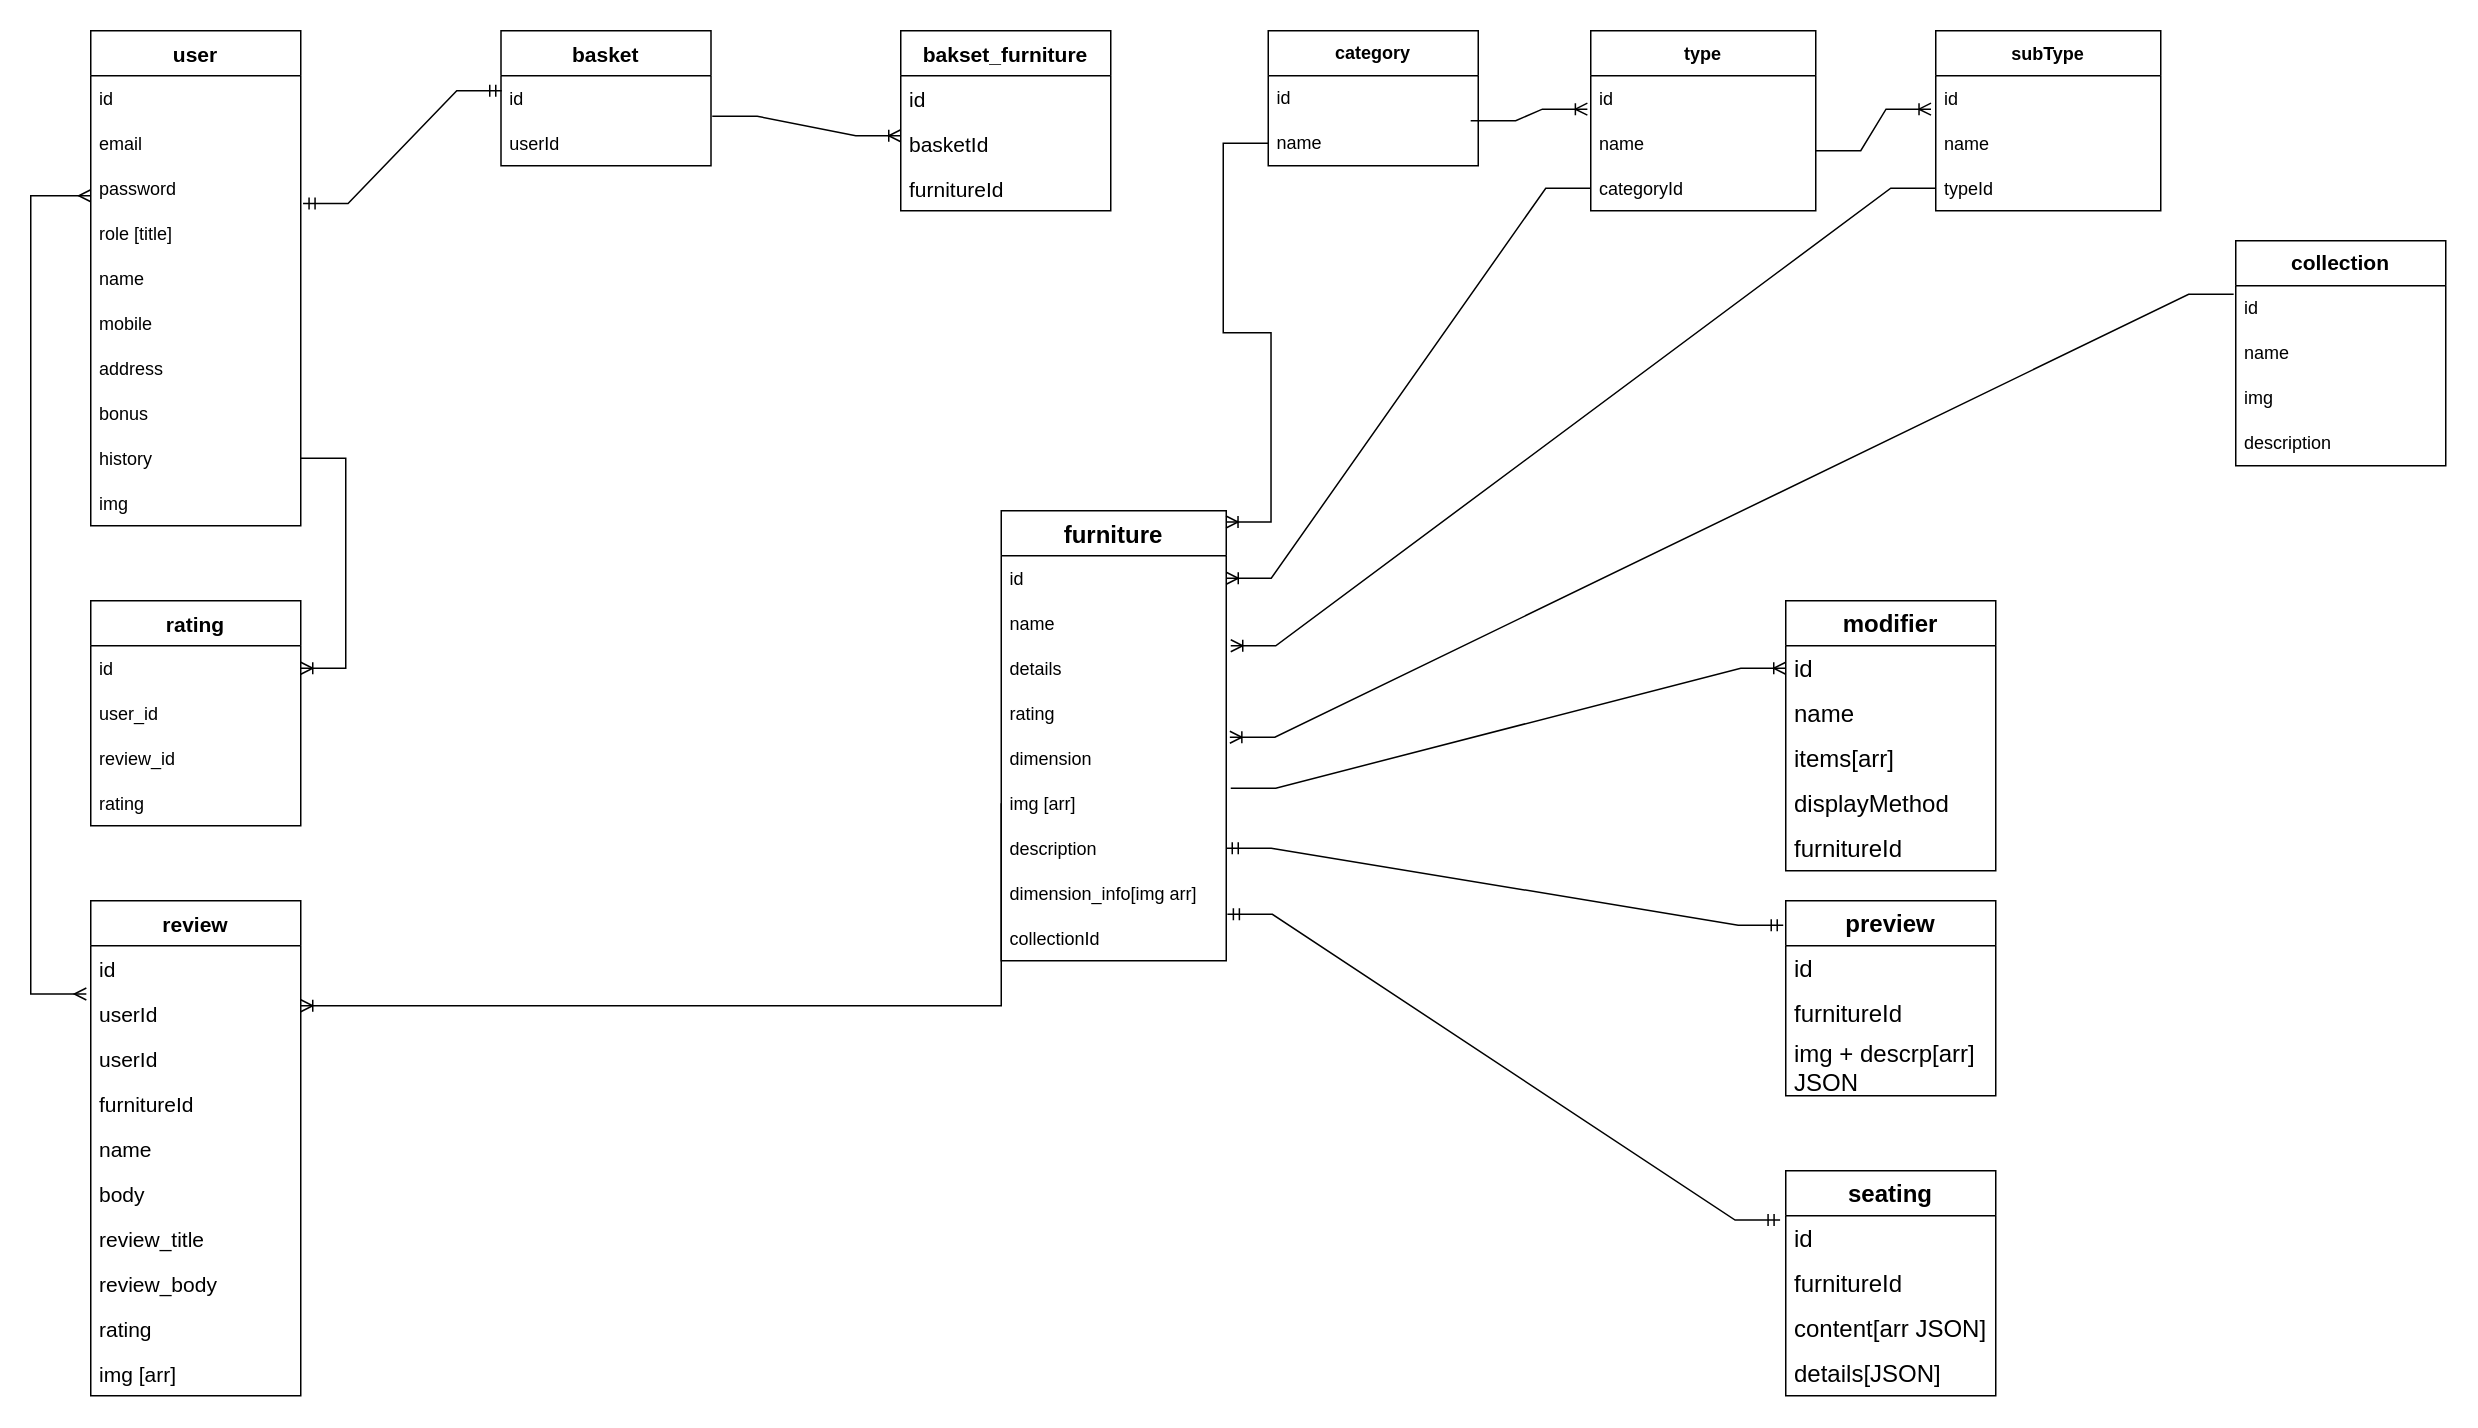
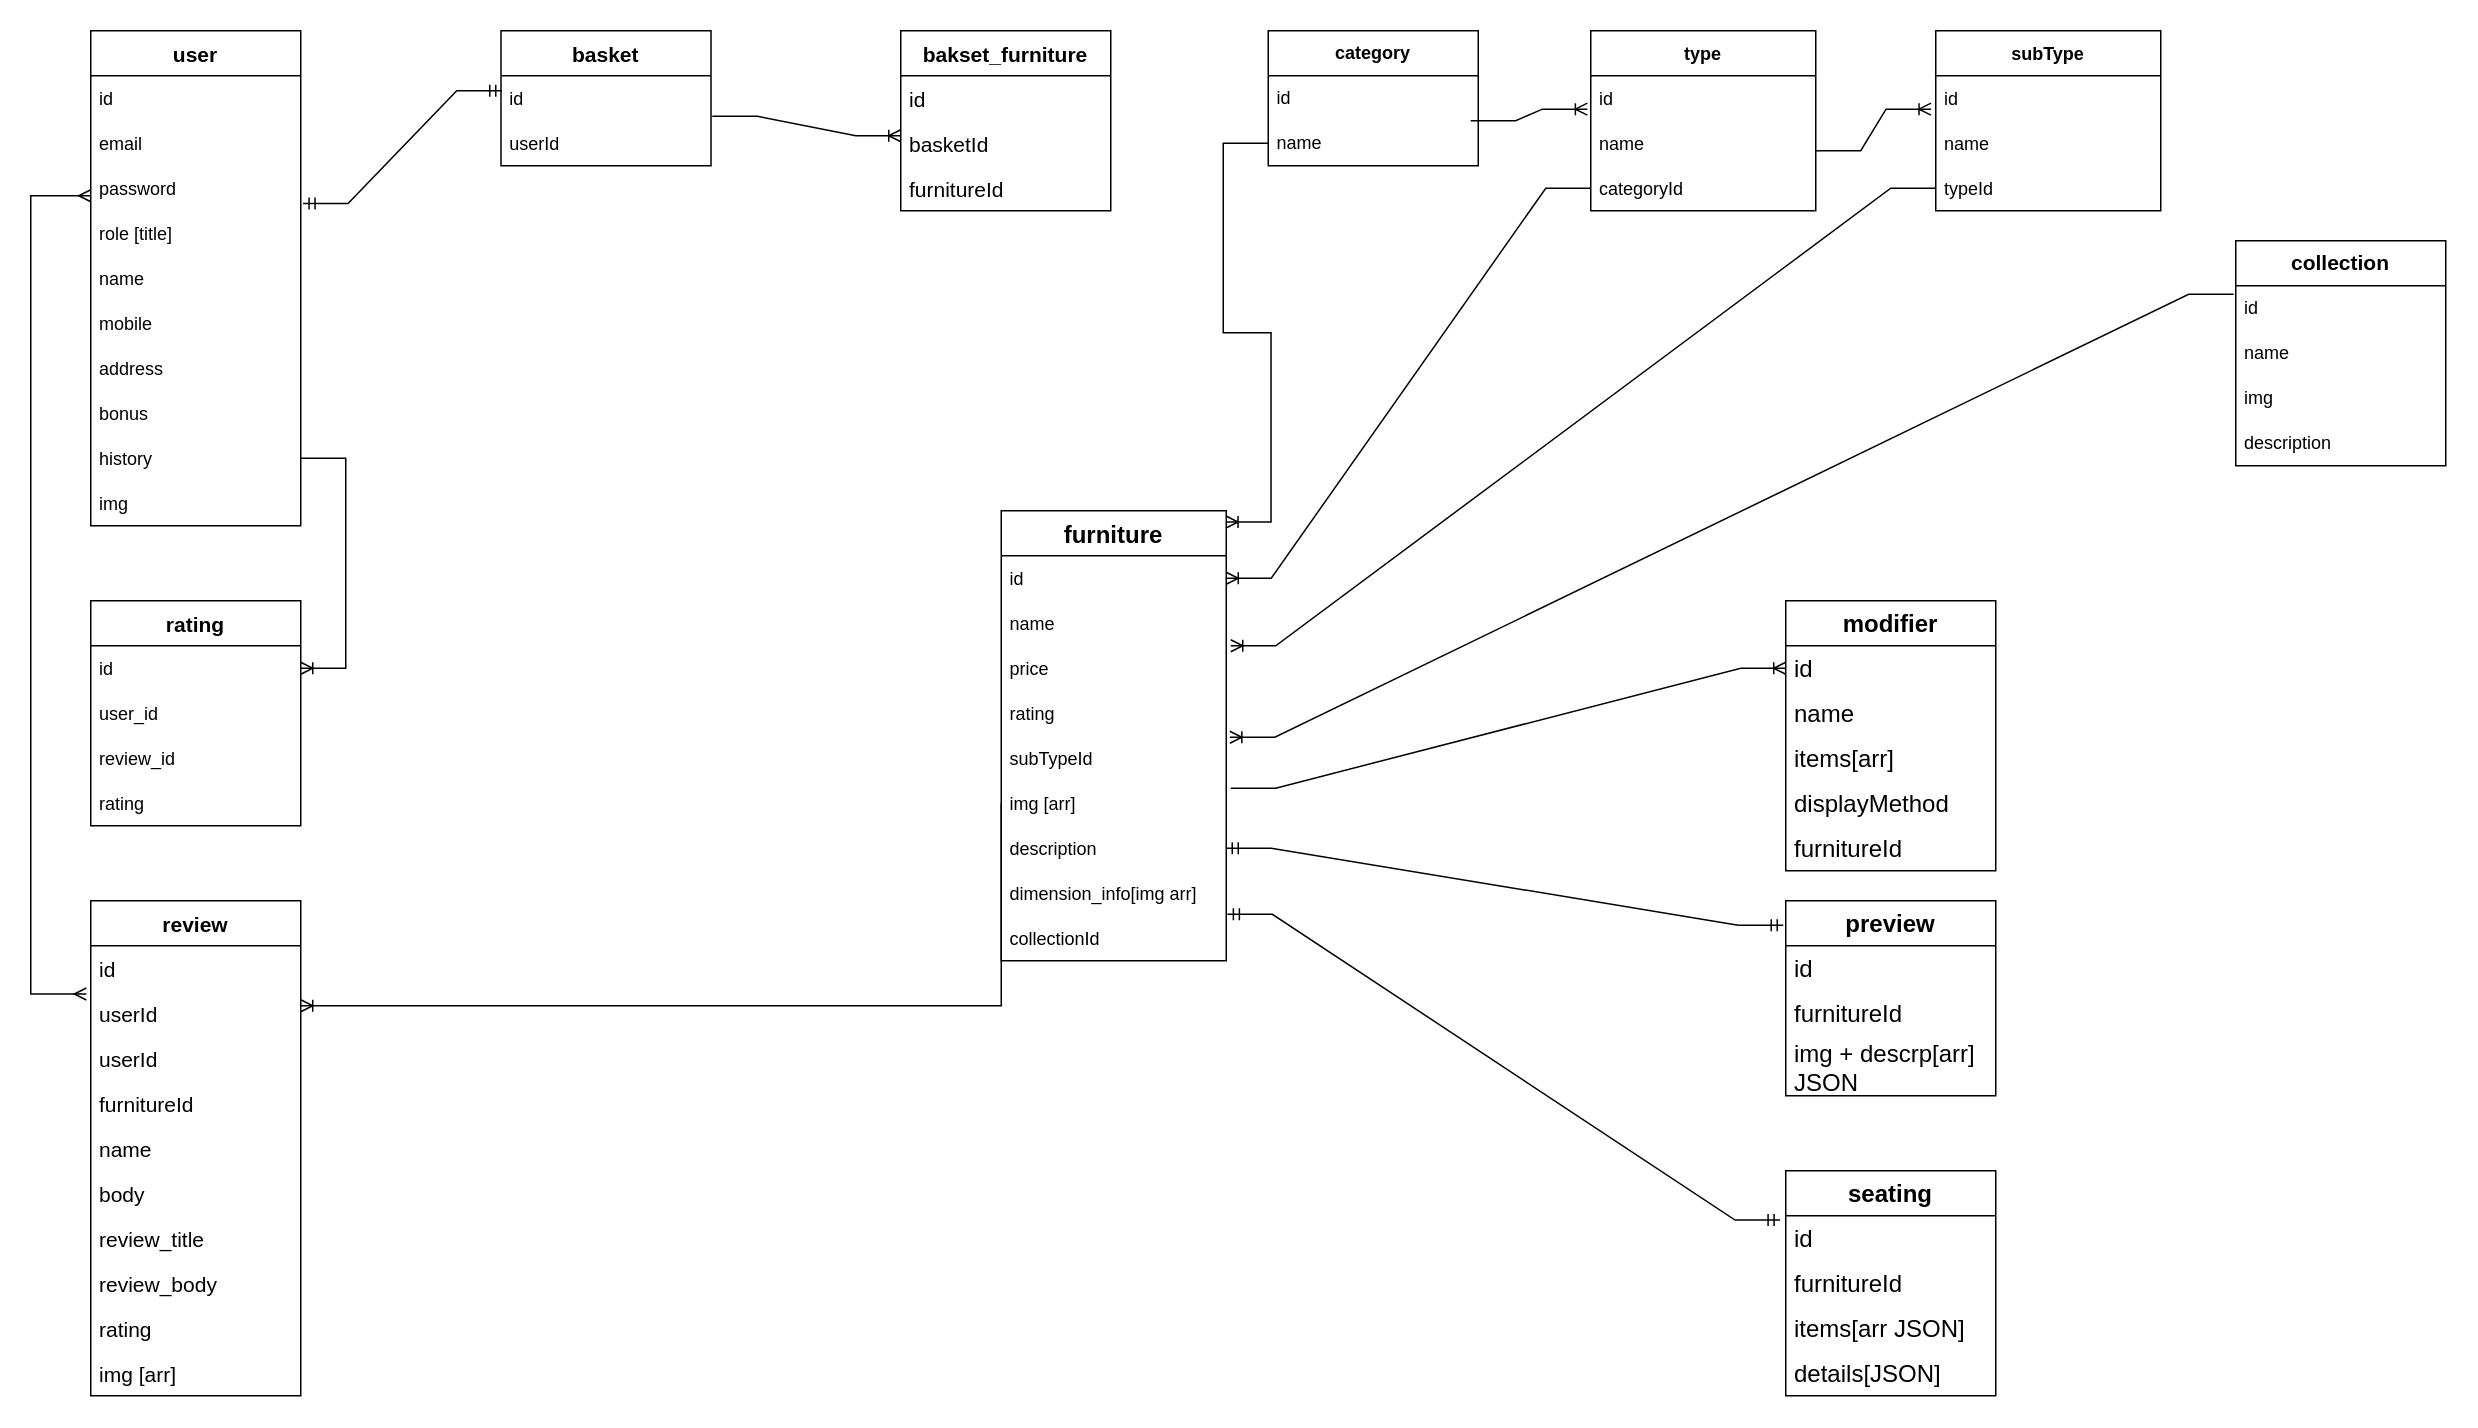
node "details": label "details" -> "price"
node "dimension": label "dimension" -> "subTypeId"
node "content[arr JSON]": label "content[arr JSON]" -> "items[arr JSON]"
